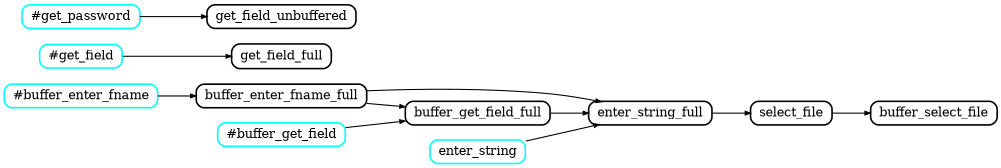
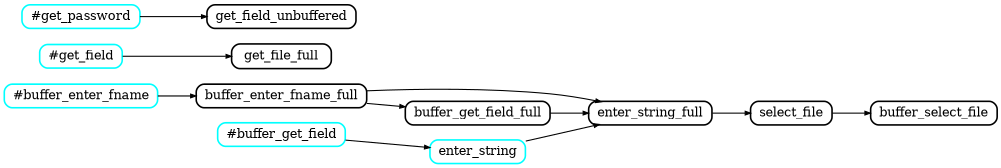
node "get_field_full": label "get_field_full" -> "get_file_full"
edge "#buffer_get_field" -> "buffer_get_field_full": now "#buffer_get_field" -> "enter_string"
